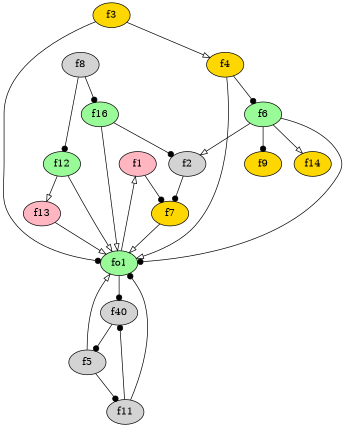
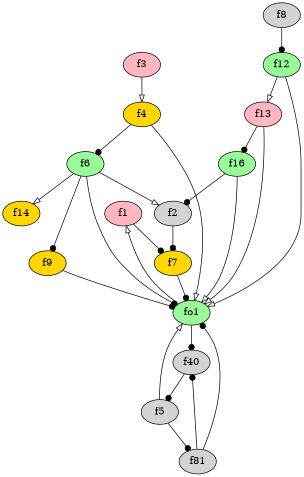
node "f3": fillcolor gold -> lightpink
edge "f8" -> "f16": now "f13" -> "f16"
edge "f3" -> "fo1": now "f9" -> "fo1"
edge "f7" -> "fo1": arrowhead onormal -> dot
node "f11": label "f11" -> "f81"
